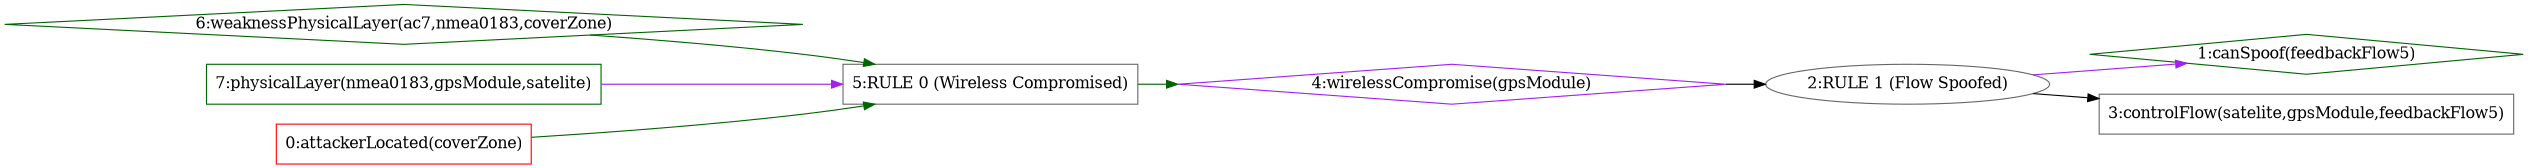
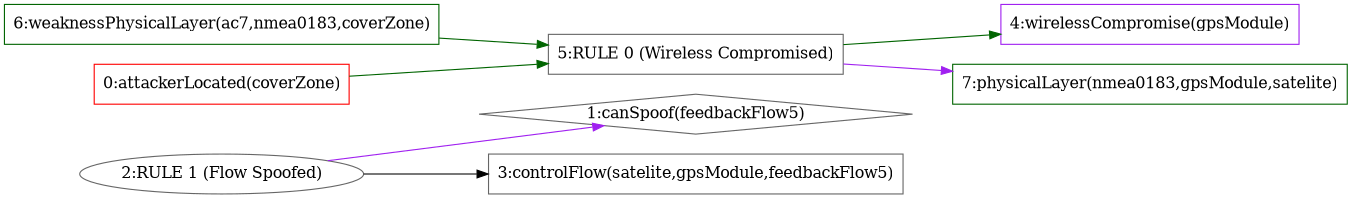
node "6:weaknessPhysicalLayer(ac7,nmea0183,coverZone)": shape diamond -> box
node "1:canSpoof(feedbackFlow5)": color darkgreen -> gray40
edge "7:physicalLayer(nmea0183,gpsModule,satelite)" -> "5:RULE 0 (Wireless Compromised)": reversed
node "4:wirelessCompromise(gpsModule)": shape diamond -> box
edge "4:wirelessCompromise(gpsModule)" -> "2:RULE 1 (Flow Spoofed)": removed
